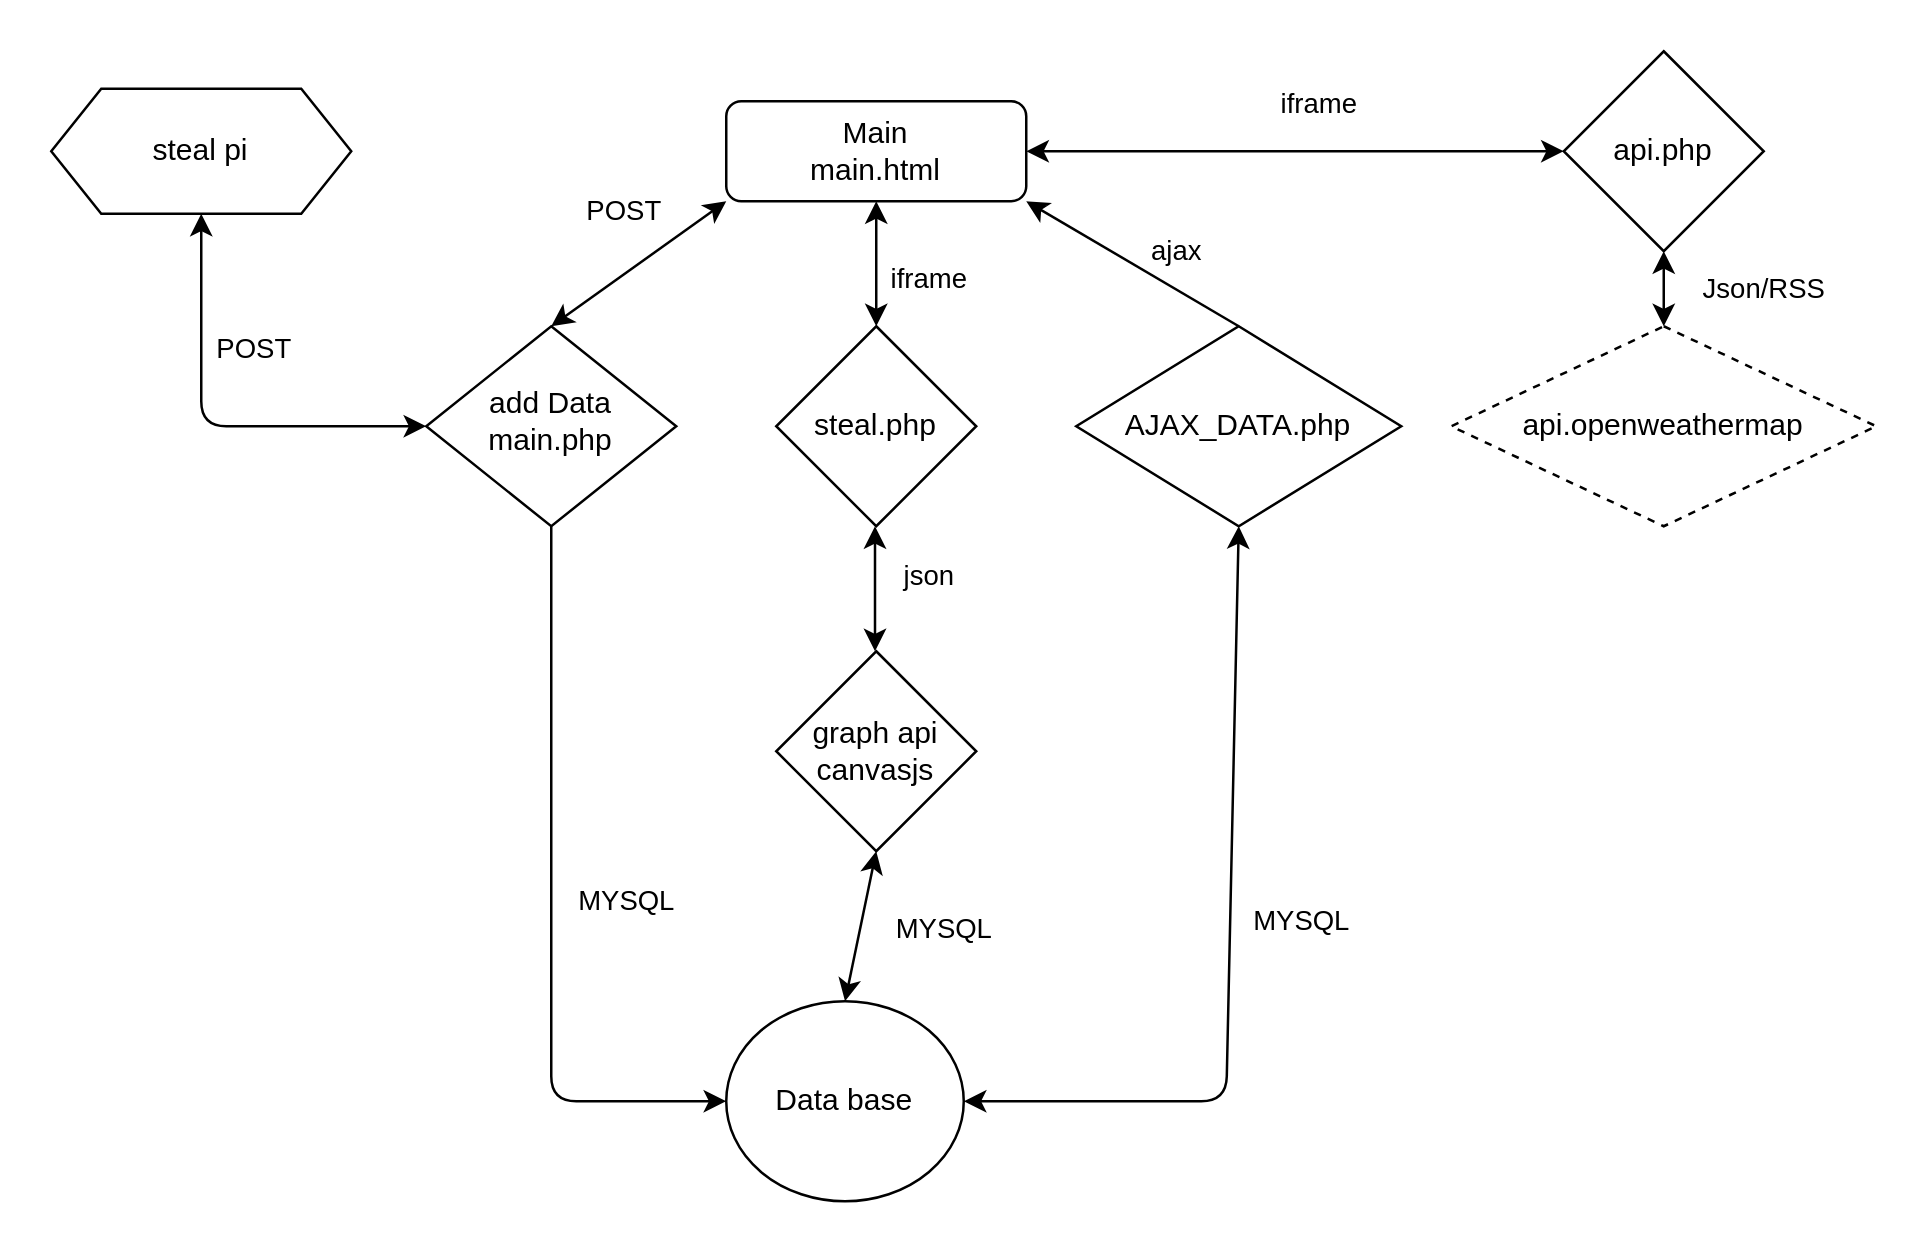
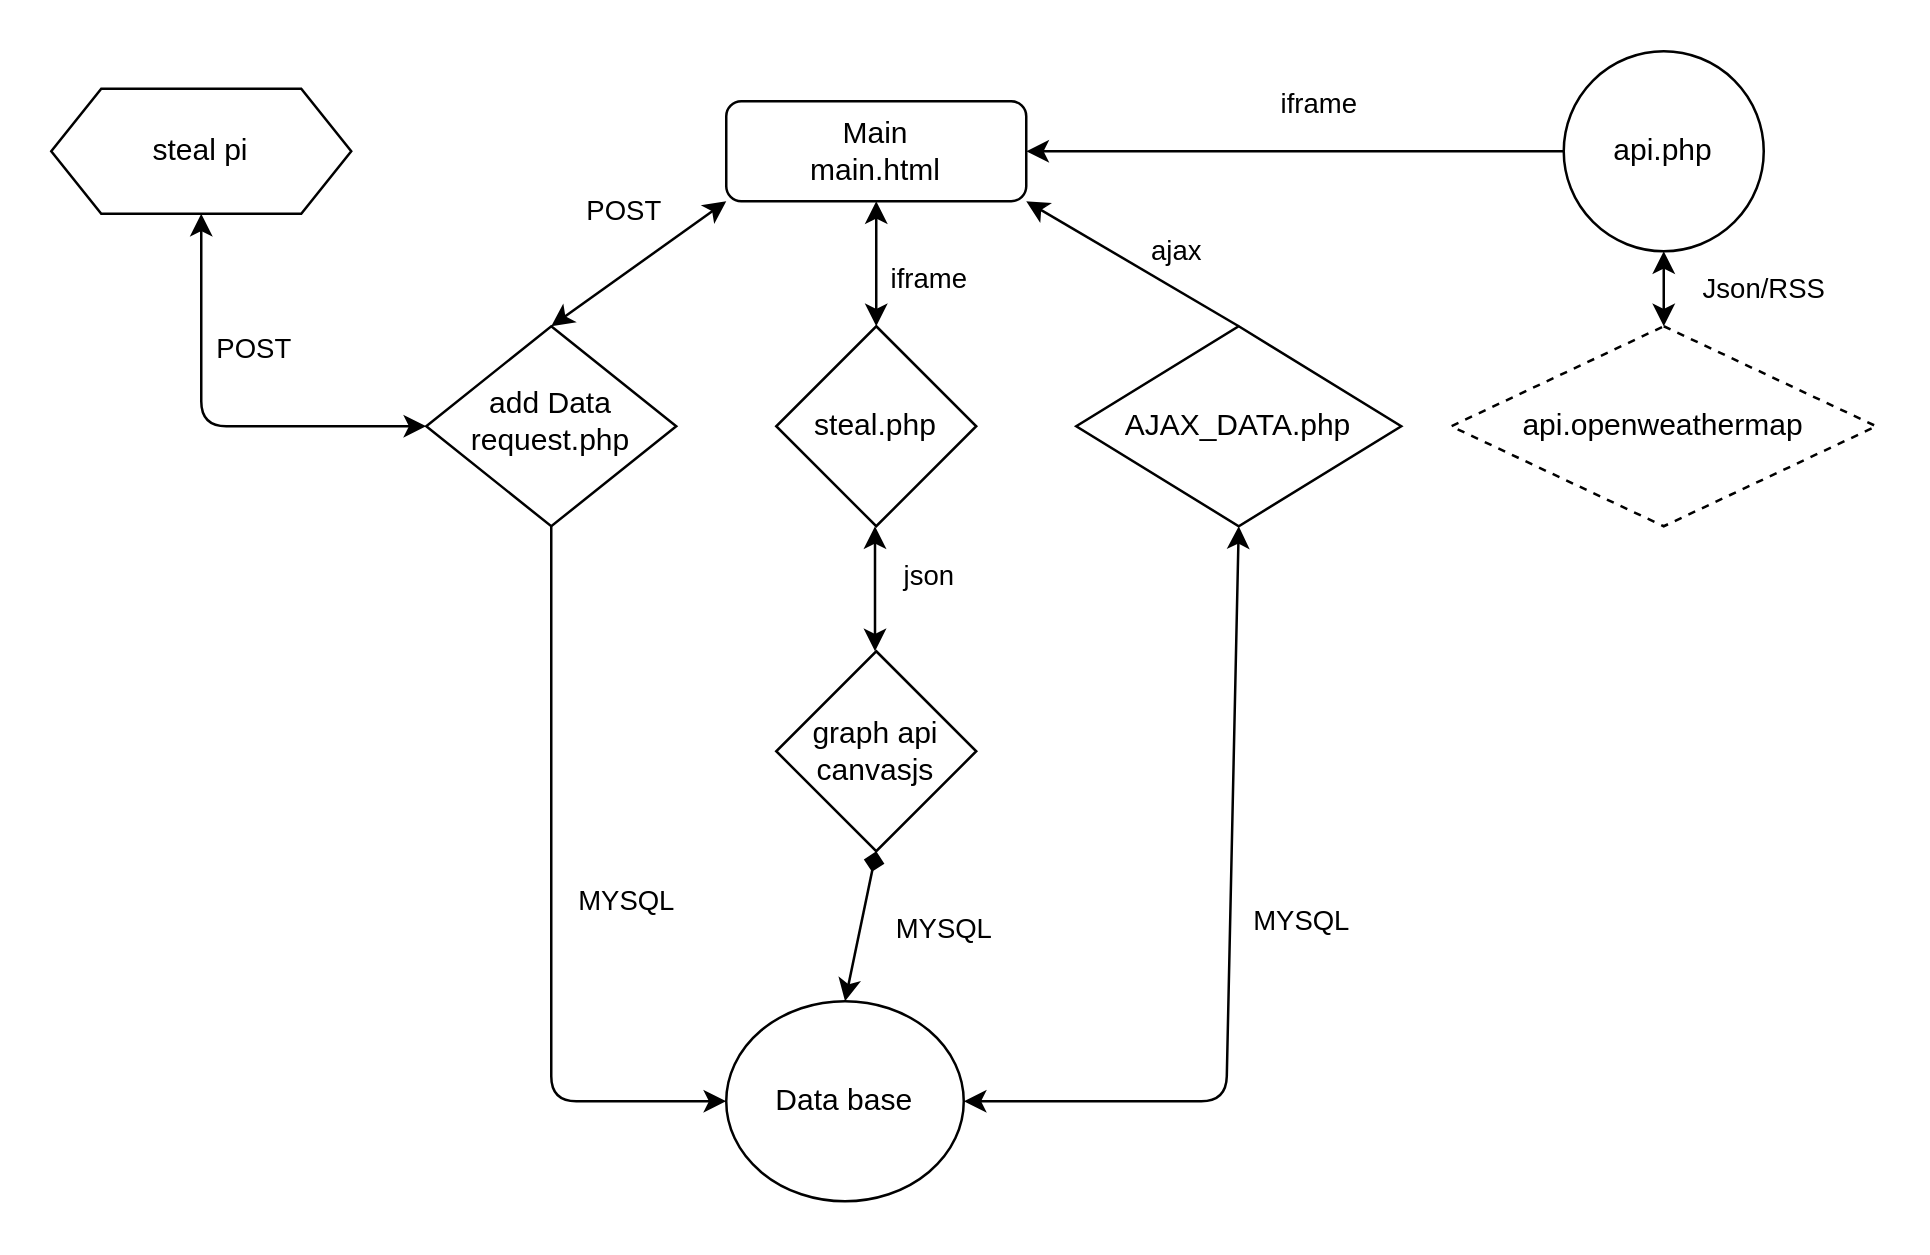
edge "Main main.html" -- "api.php": arrowhead classic -> none
node "api.php": shape diamond -> ellipse
node "add Data main.php": label "add Data main.php" -> "add Data request.php"
edge "graph api canvasjs" -- "Data base": arrowhead classic -> diamond
